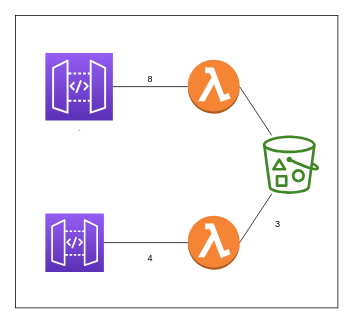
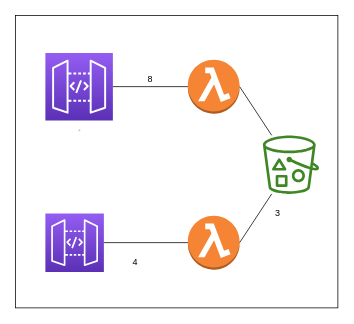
node "3": moved (278, 225) -> (278, 213)
node "4": moved (150, 258) -> (135, 262)
